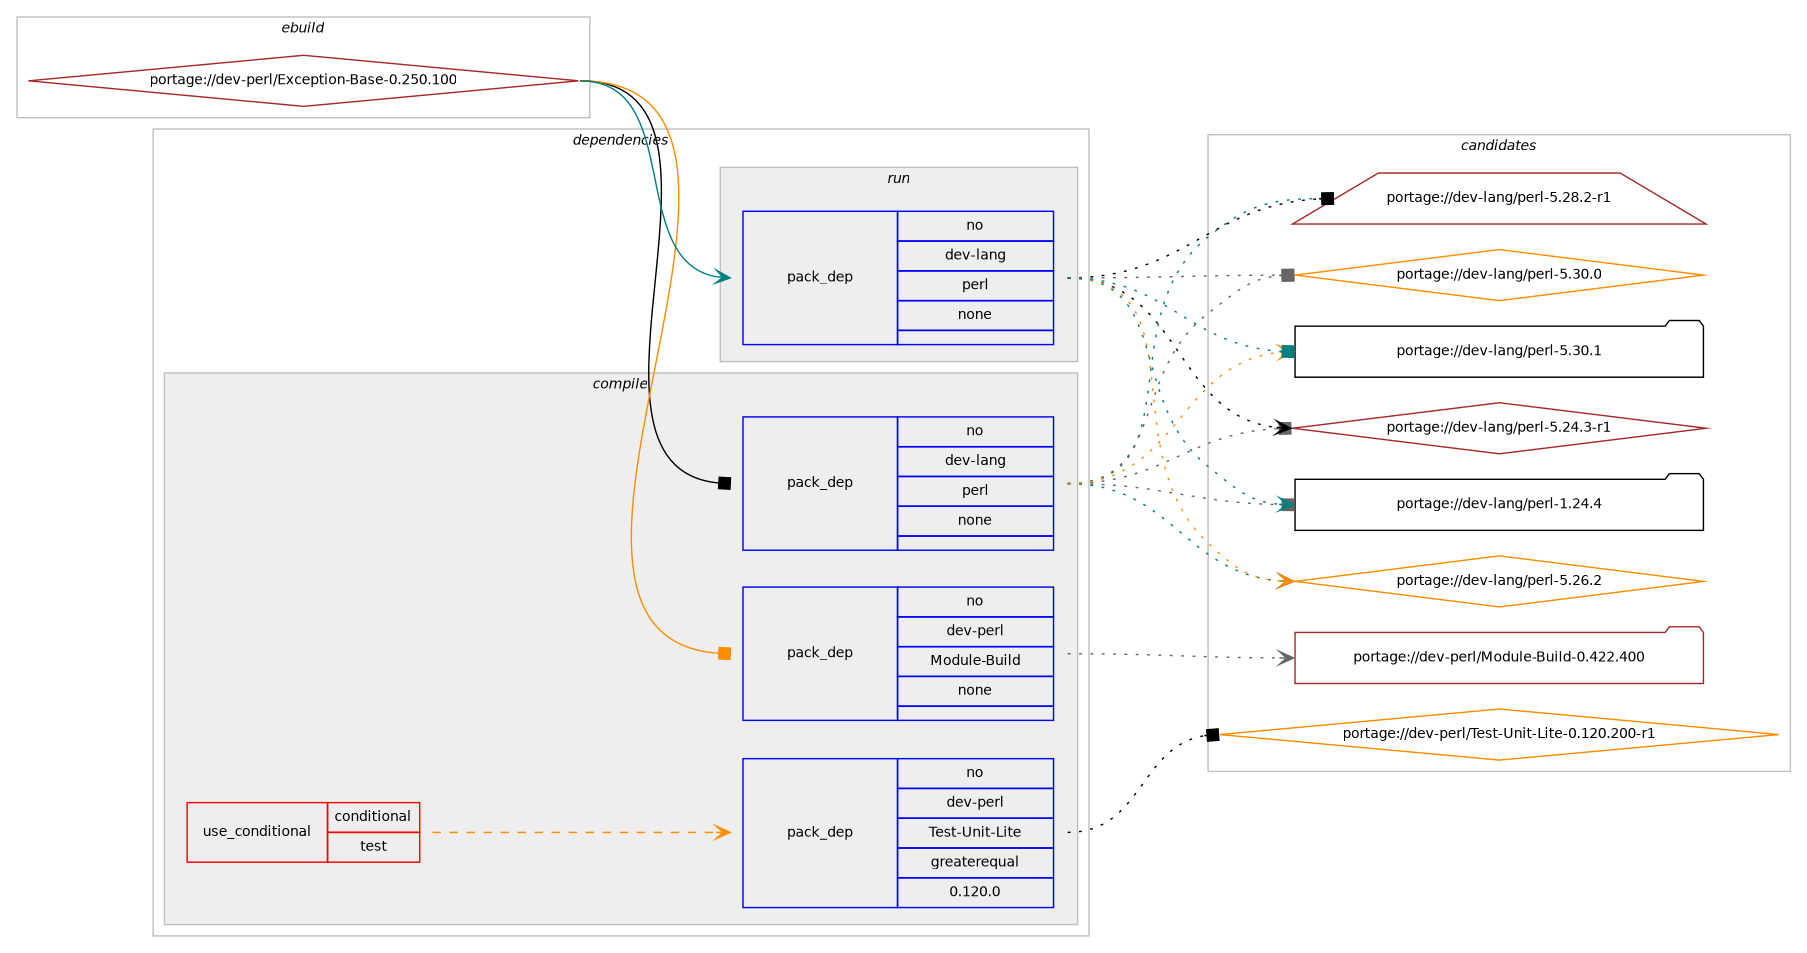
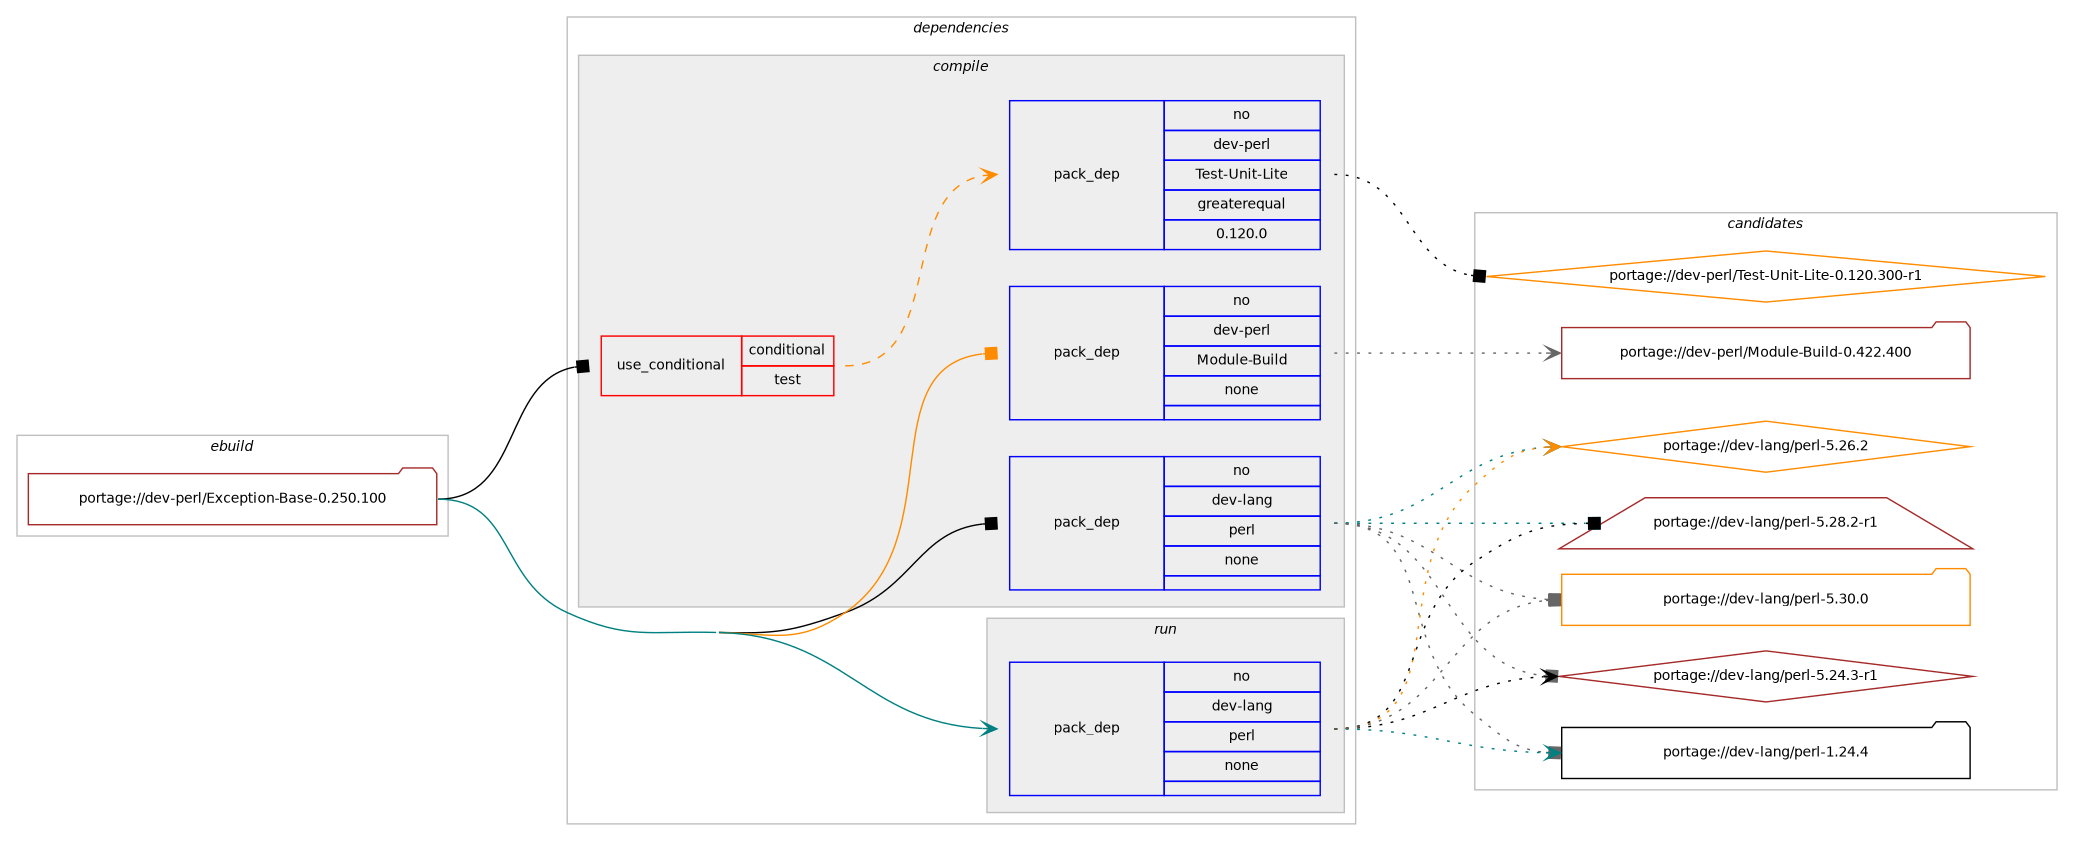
node "portage://dev-perl/Exception-Base-0.250.100": shape diamond -> folder
node "portage://dev-lang/perl-5.30.0": shape diamond -> folder
node "portage://dev-lang/perl-5.30.1": removed
edge "portage://dev-perl/Exception-Base-0.250.100" -> "use_conditional": added
node "portage://dev-perl/Test-Unit-Lite-0.120.200-r1": label "portage://dev-perl/Test-Unit-Lite-0.120.200-r1" -> "portage://dev-perl/Test-Unit-Lite-0.120.300-r1"
